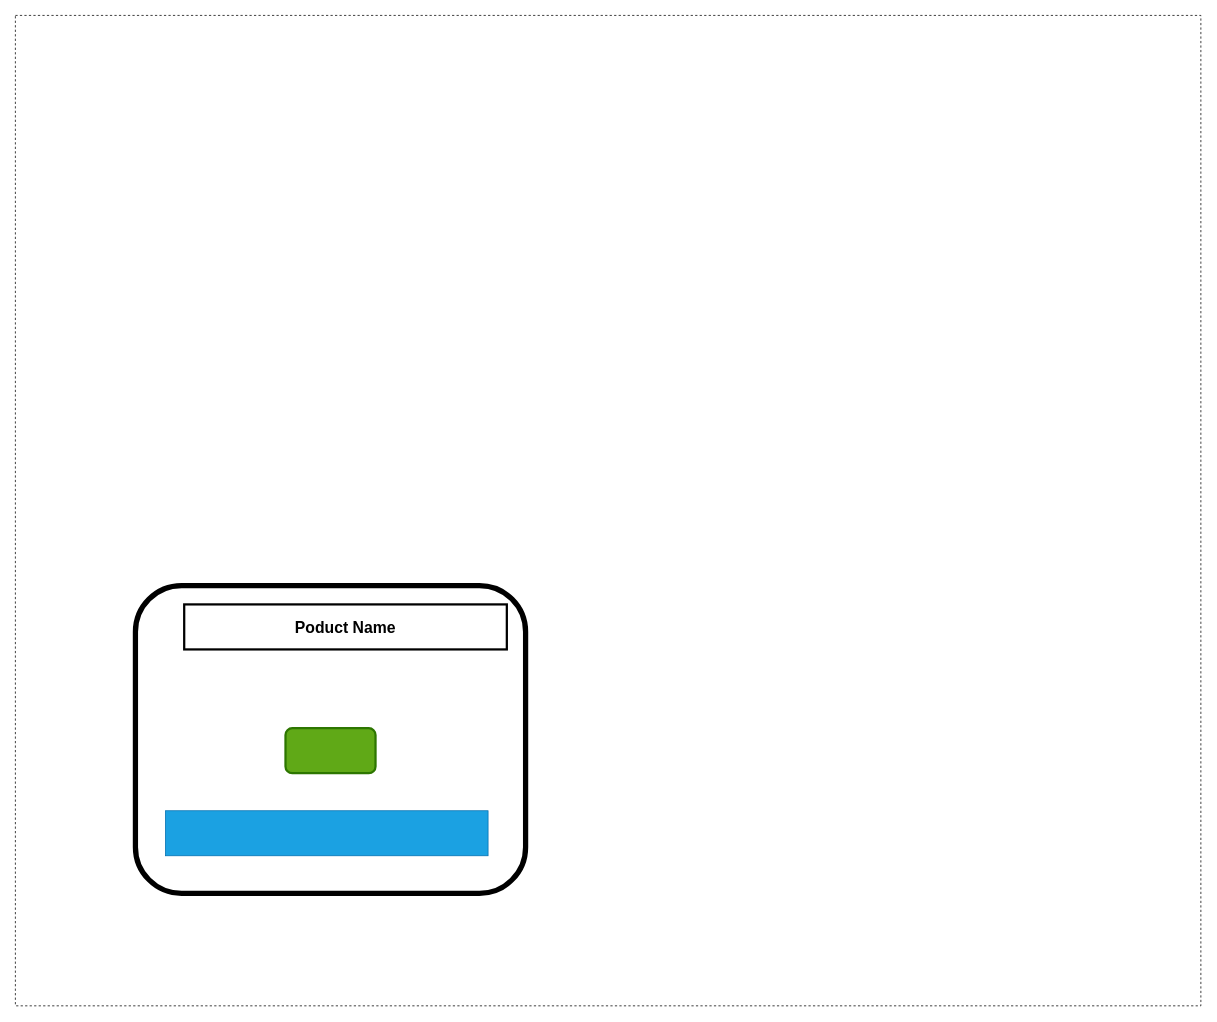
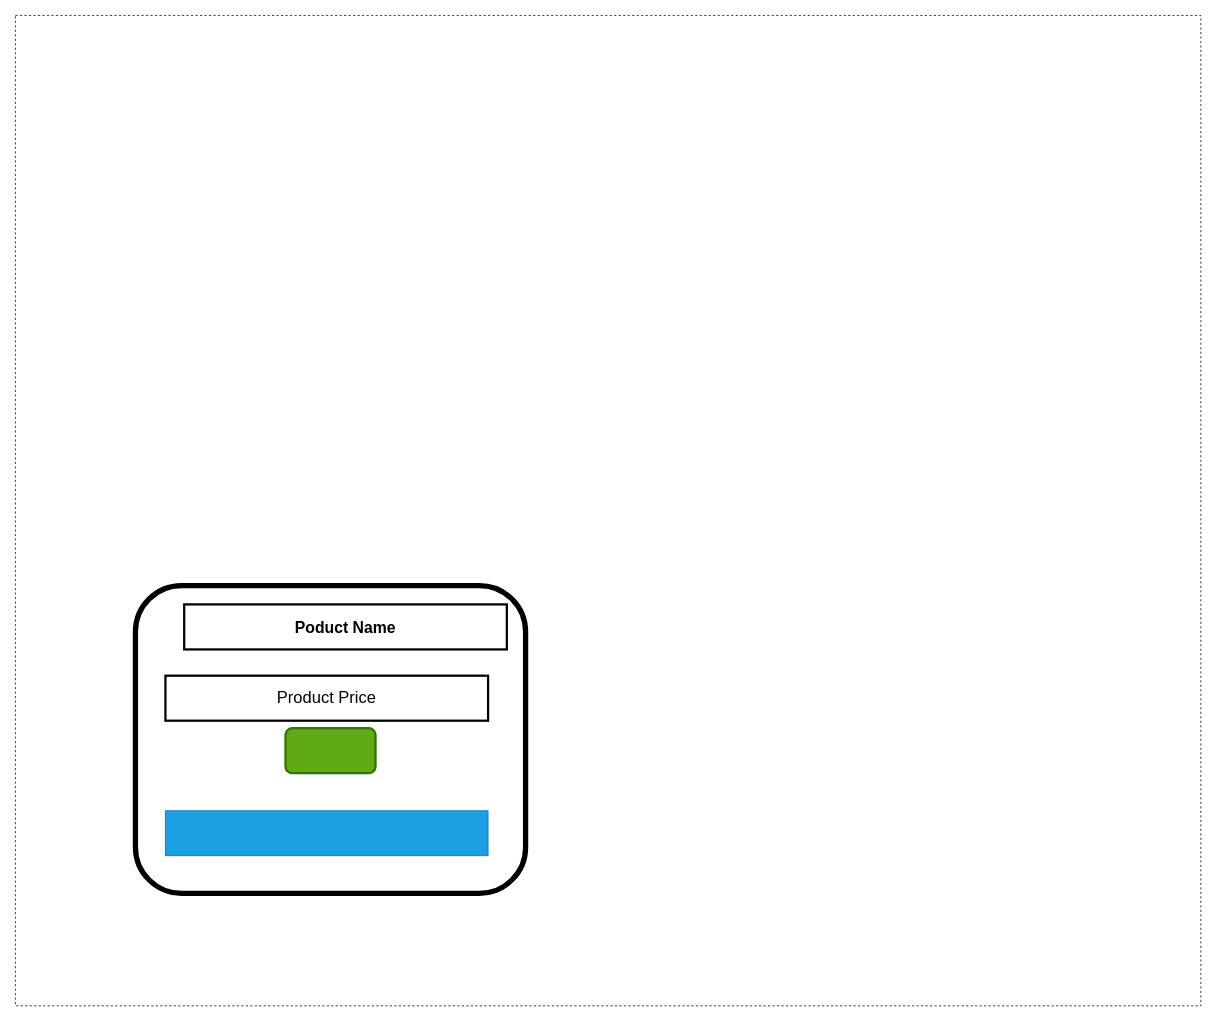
node "Product Price": added
